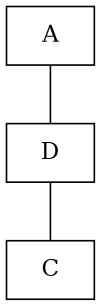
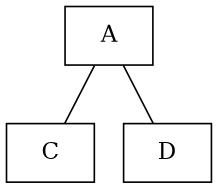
edge "D" -- "C": now "A" -- "C"
